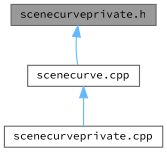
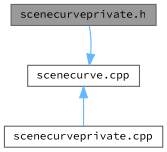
edge "scenecurve.cpp" -> "scenecurveprivate.h": reversed
